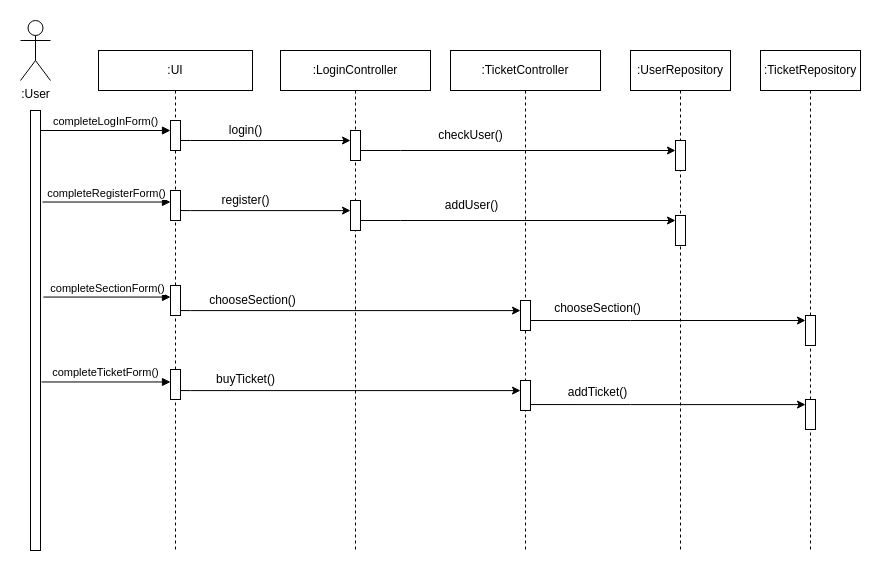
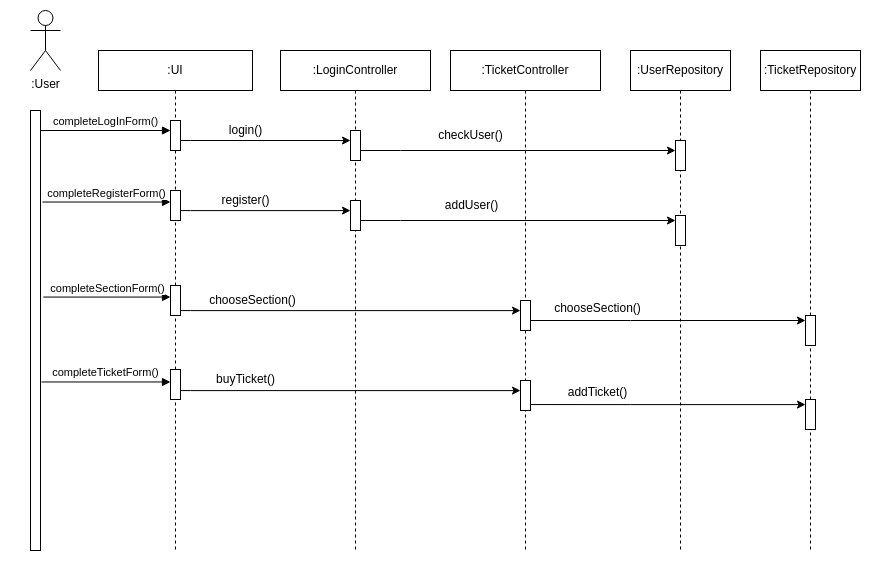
node ":User": moved (36, 51) -> (46, 41)
